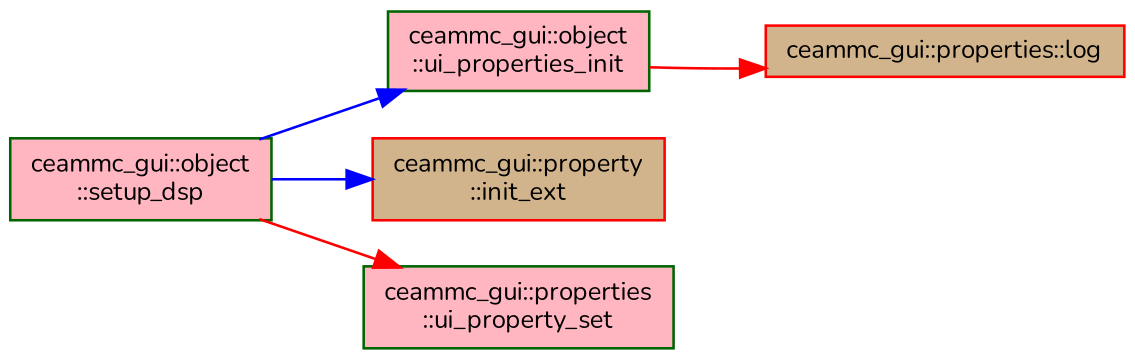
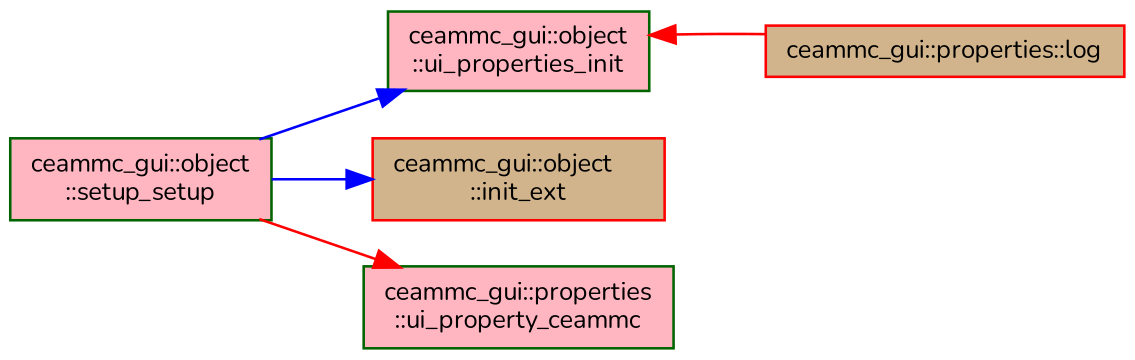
edge "ceammc_gui::object ::ui_properties_init" -> "ceammc_gui::properties::log": reversed
node "ceammc_gui::object ::setup_dsp": label "ceammc_gui::object ::setup_dsp" -> "ceammc_gui::object ::setup_setup"
node "ceammc_gui::property ::init_ext": label "ceammc_gui::property ::init_ext" -> "ceammc_gui::object ::init_ext"
node "ceammc_gui::properties ::ui_property_set": label "ceammc_gui::properties ::ui_property_set" -> "ceammc_gui::properties ::ui_property_ceammc"
